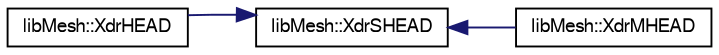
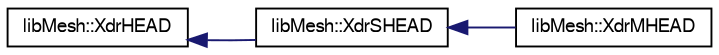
edge "libMesh::XdrHEAD" -> "libMesh::XdrSHEAD": reversed
